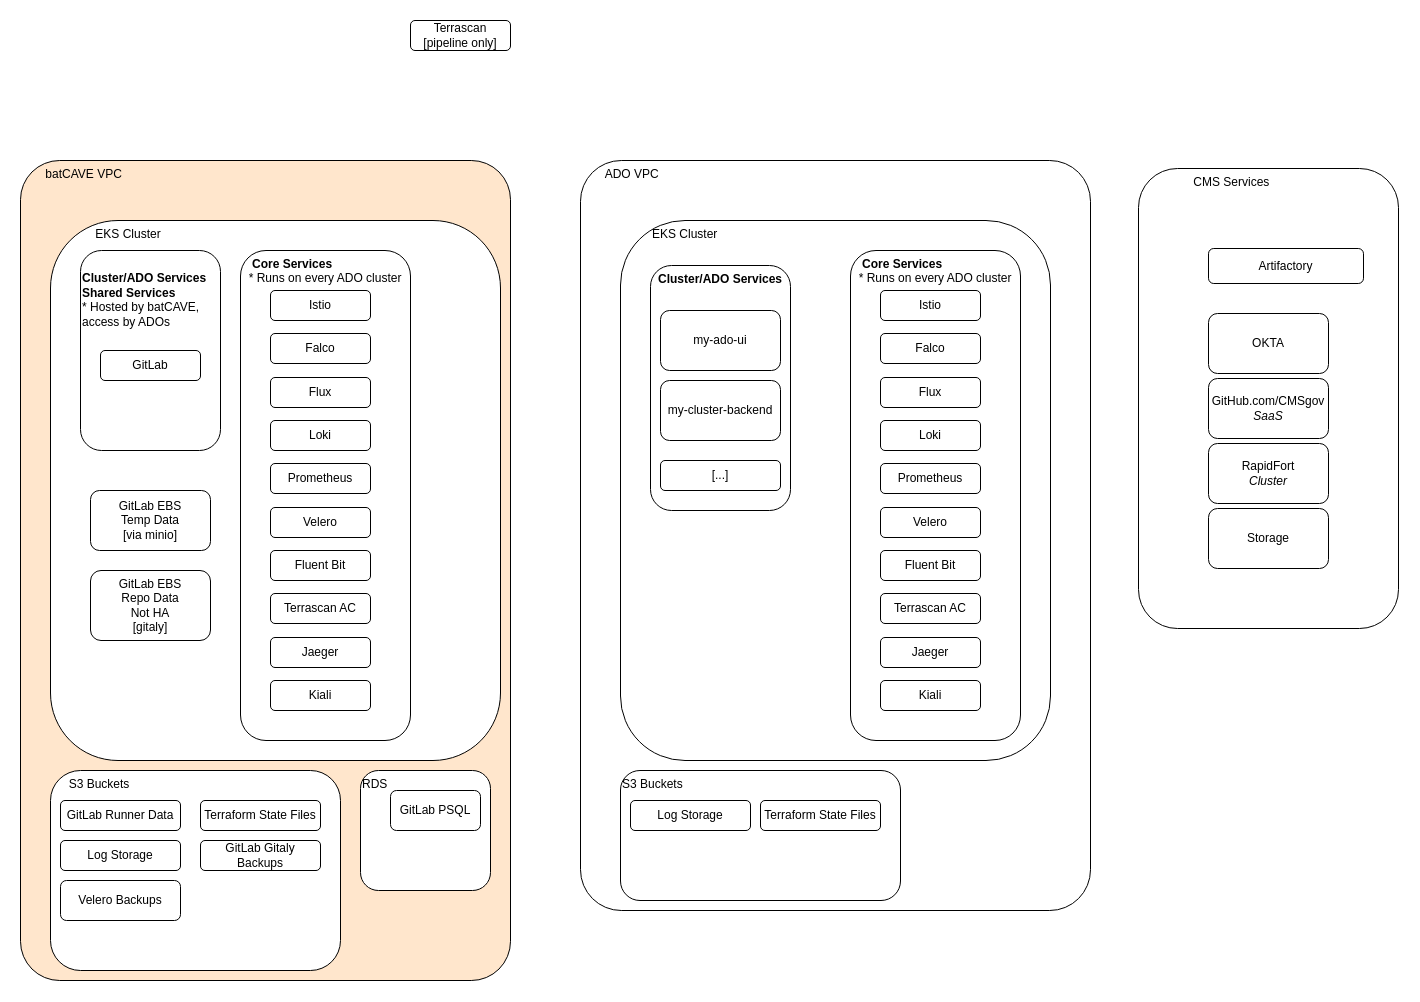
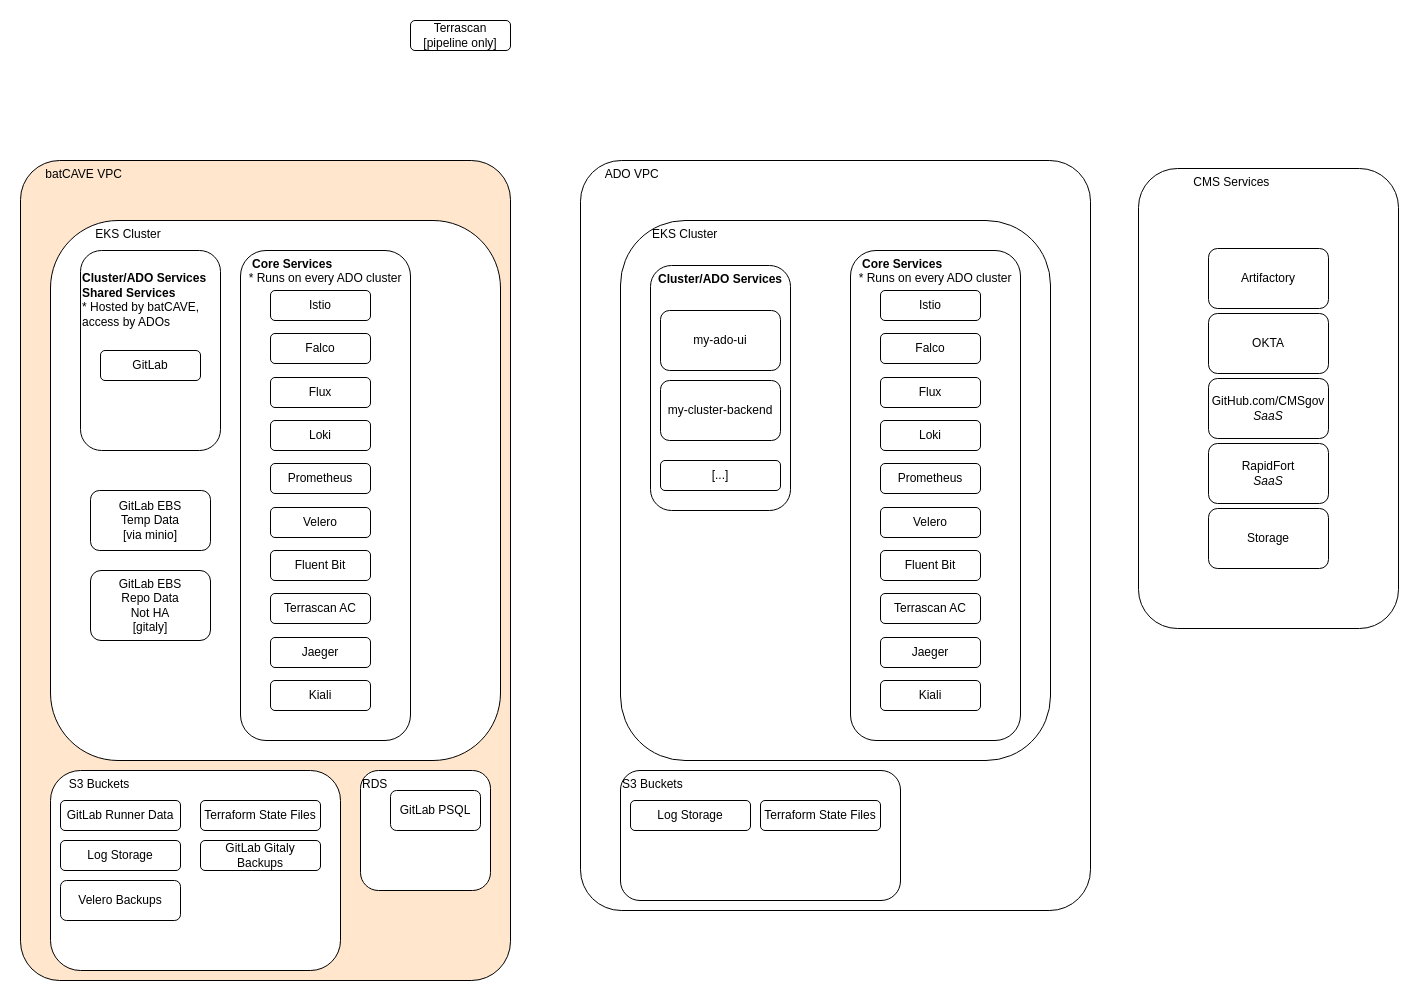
node "Artifactory": size 155x35 -> 120x60
node "RapidFort Cluster": label "RapidFort Cluster" -> "RapidFort SaaS"
